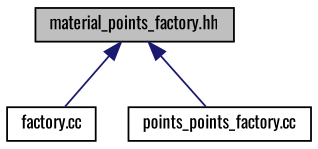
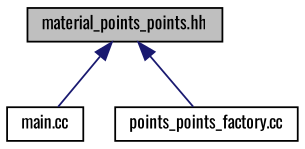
node "material_points_factory.hh": label "material_points_factory.hh" -> "material_points_points.hh"
node "factory.cc": label "factory.cc" -> "main.cc"
